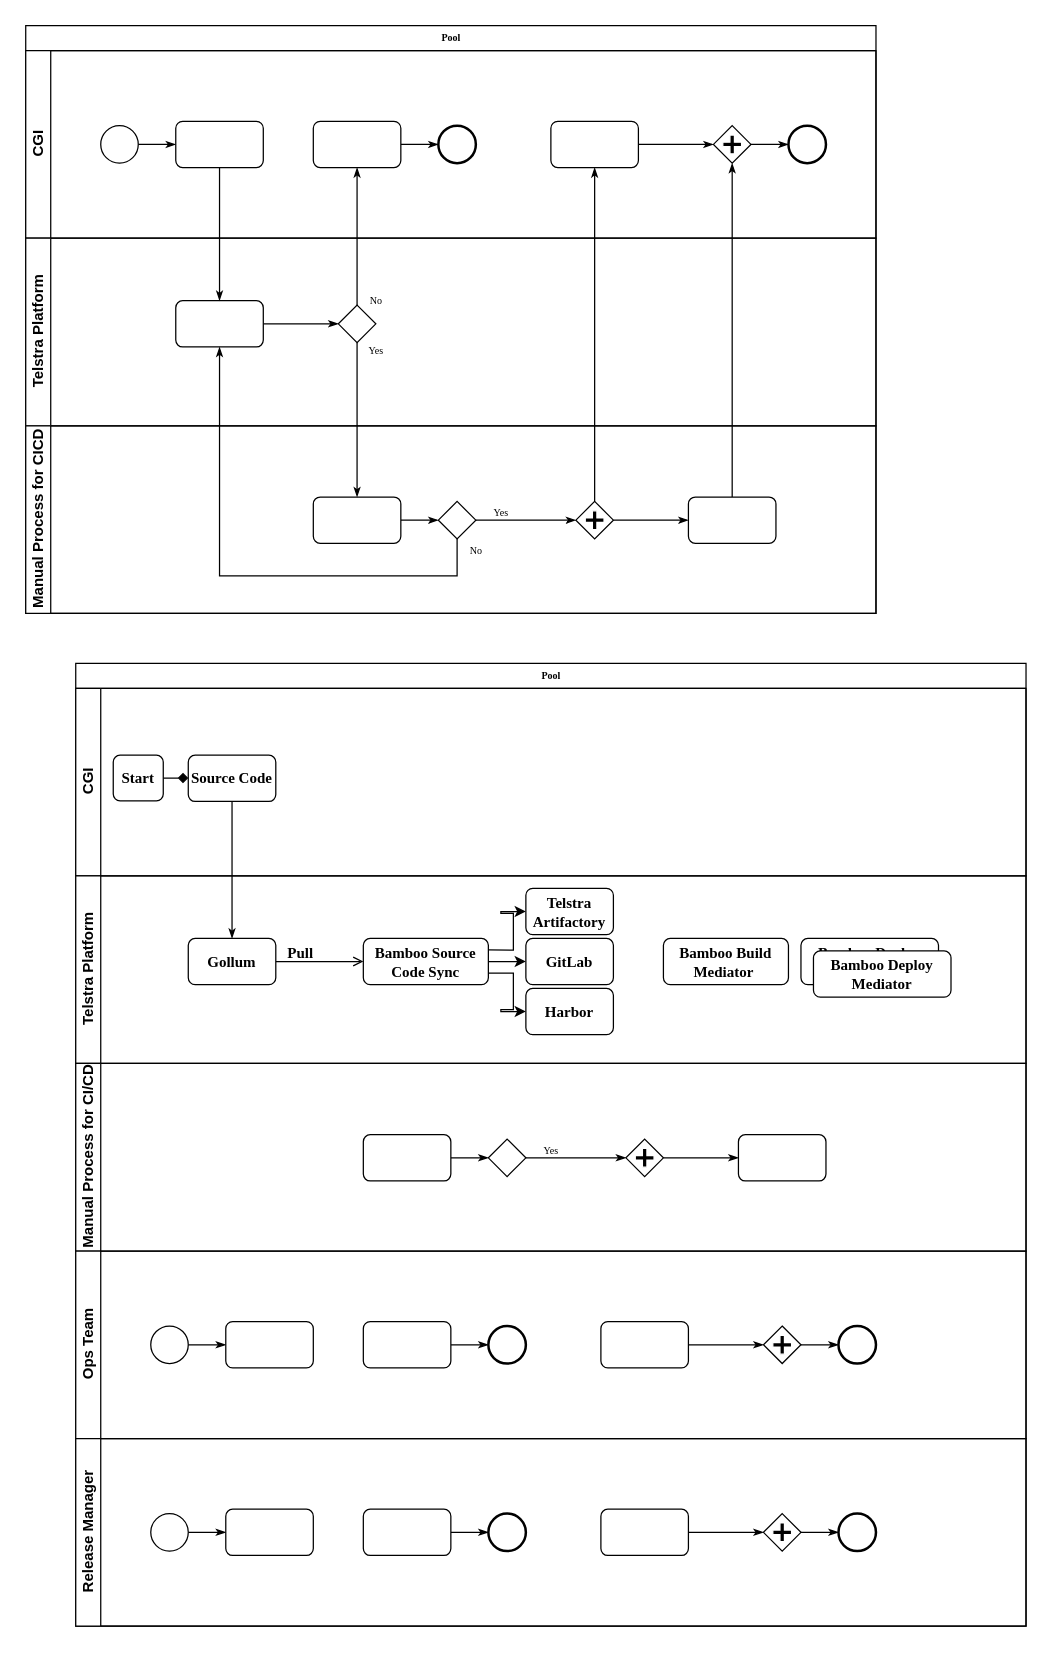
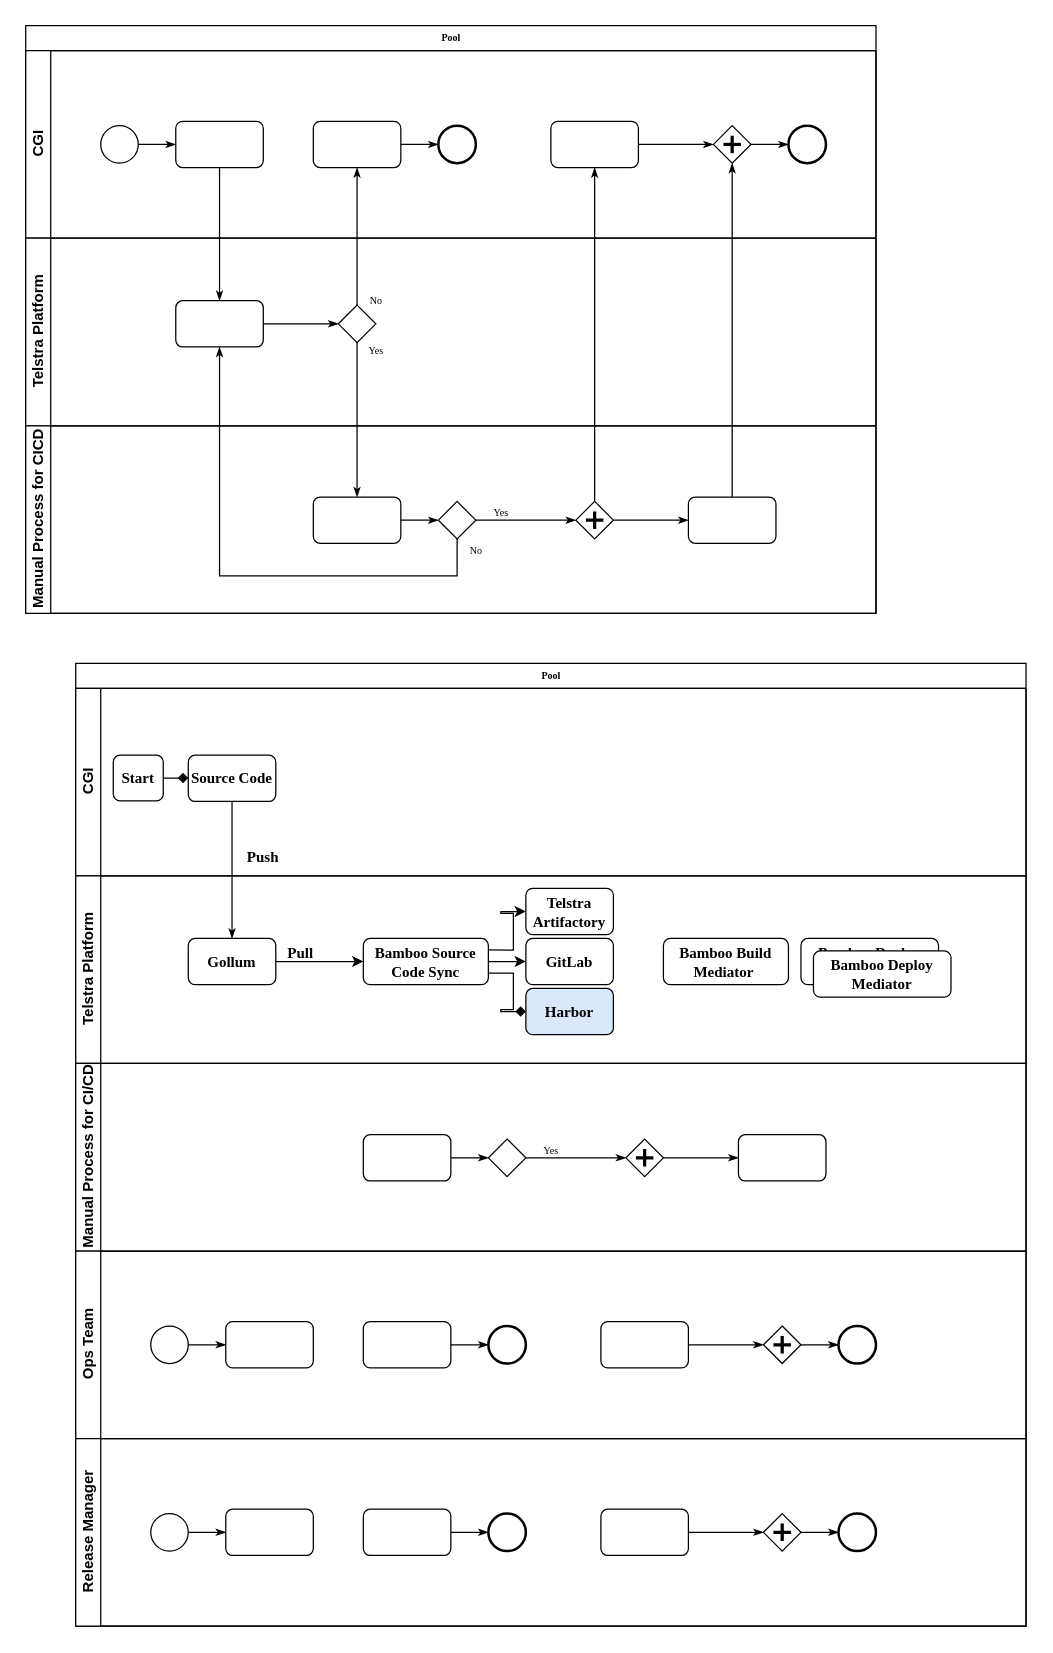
node "Push": added
edge "Gollum" -> "Bamboo Source Code Sync": arrowhead open -> classic
edge "Bamboo Source Code Sync" -> "Harbor": arrowhead classic -> diamond
node "Harbor": fillcolor #ffffff -> #dae8fc
